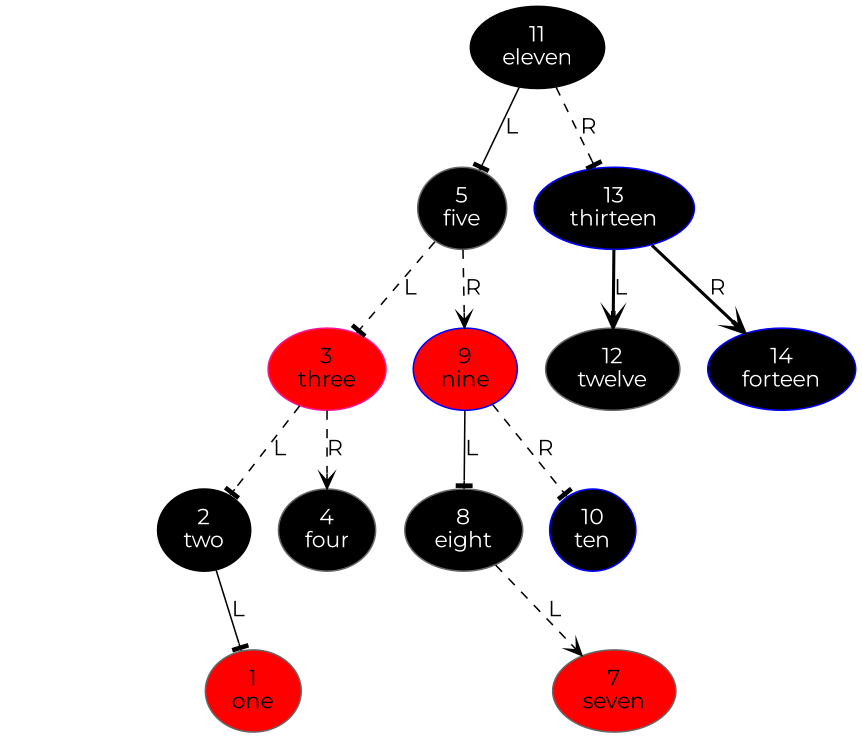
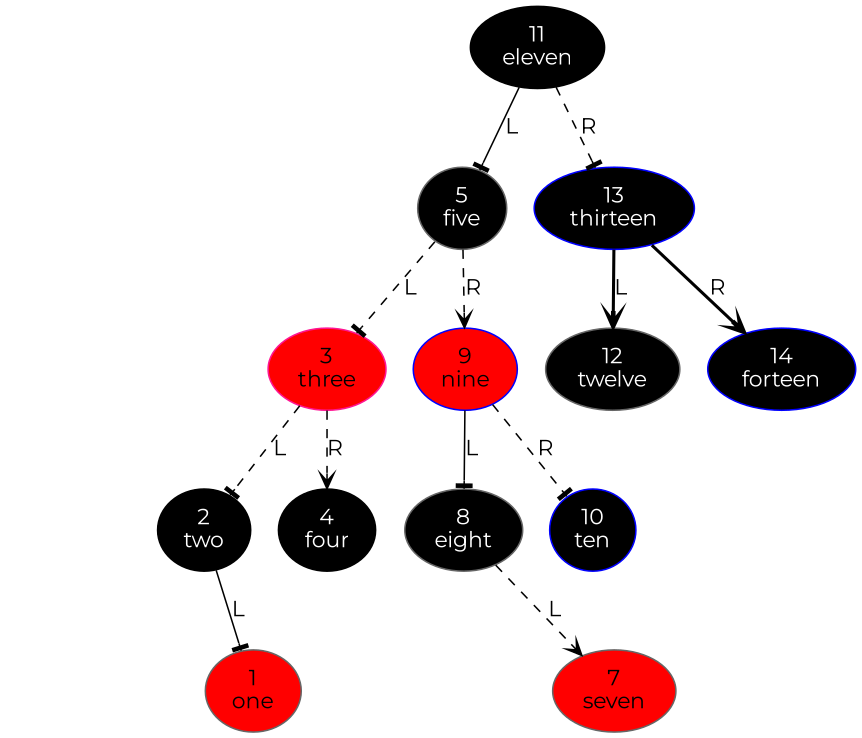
node "4 four": color gray40 -> black
